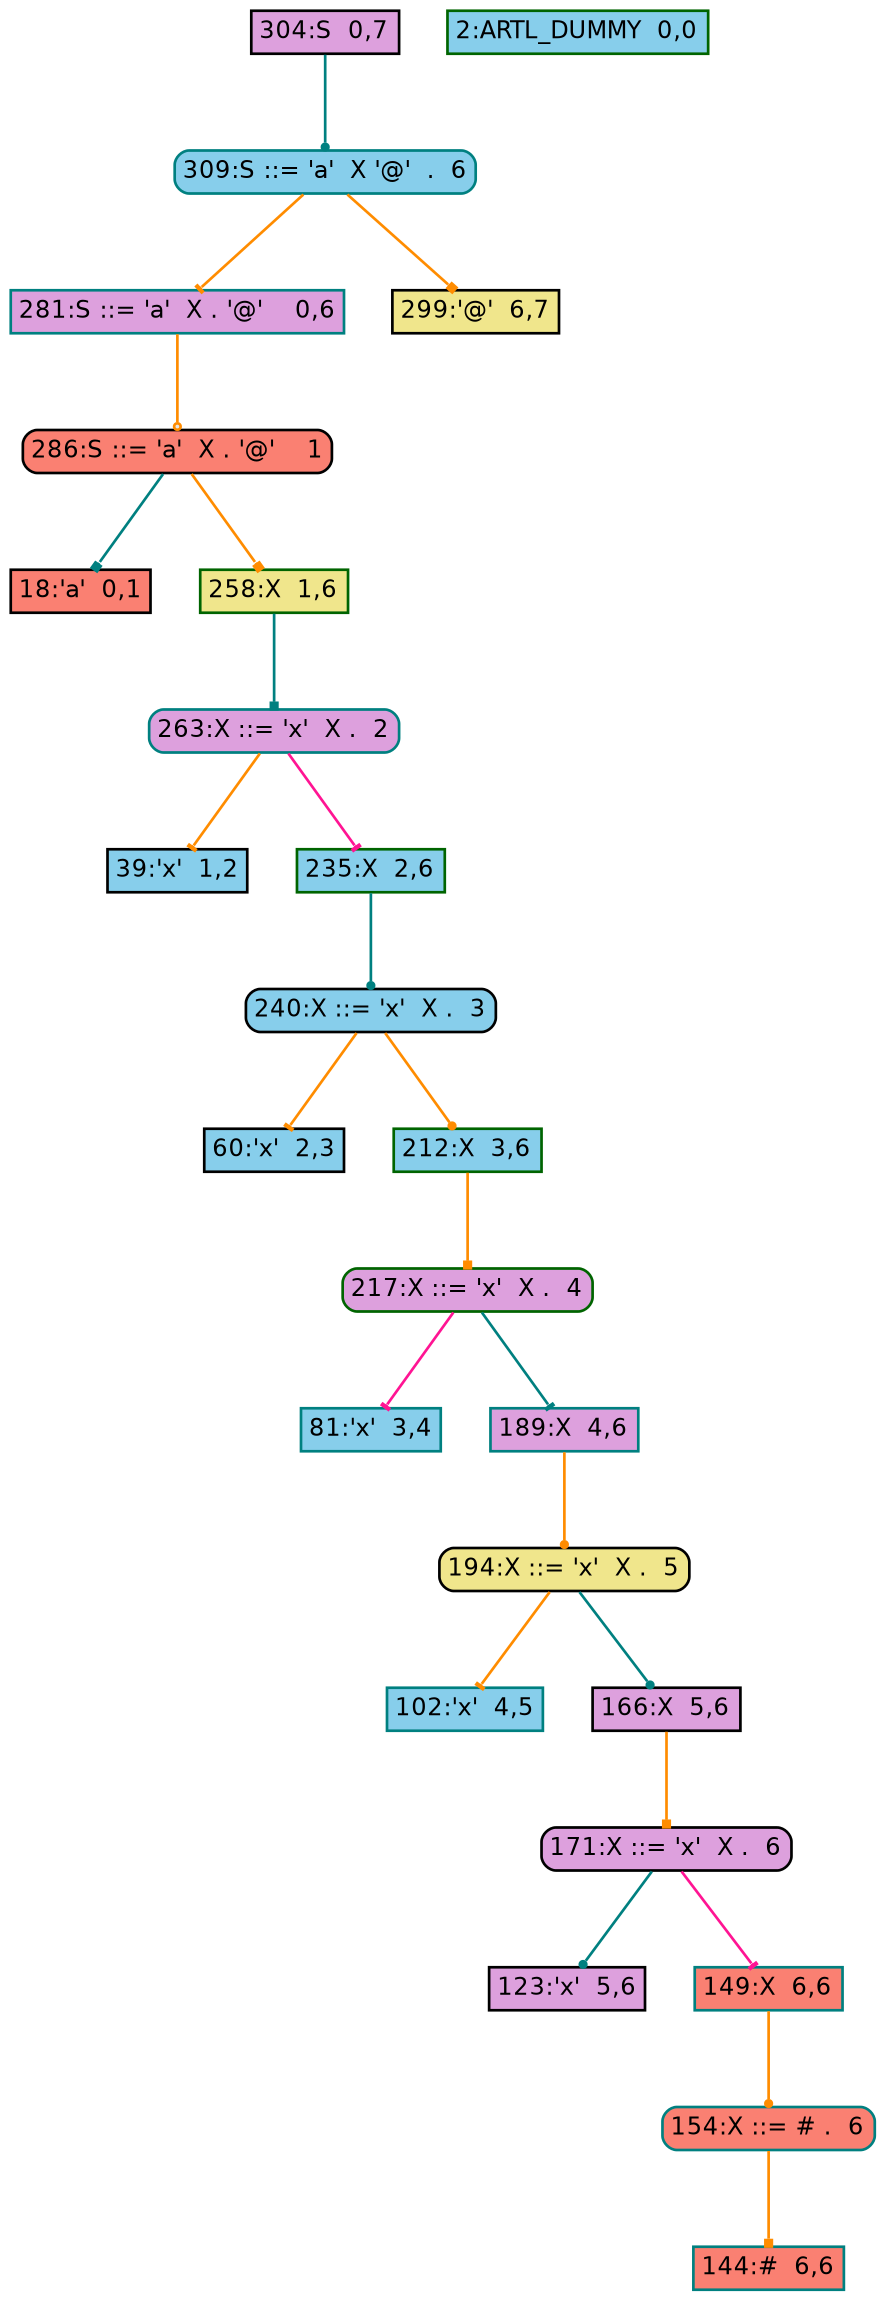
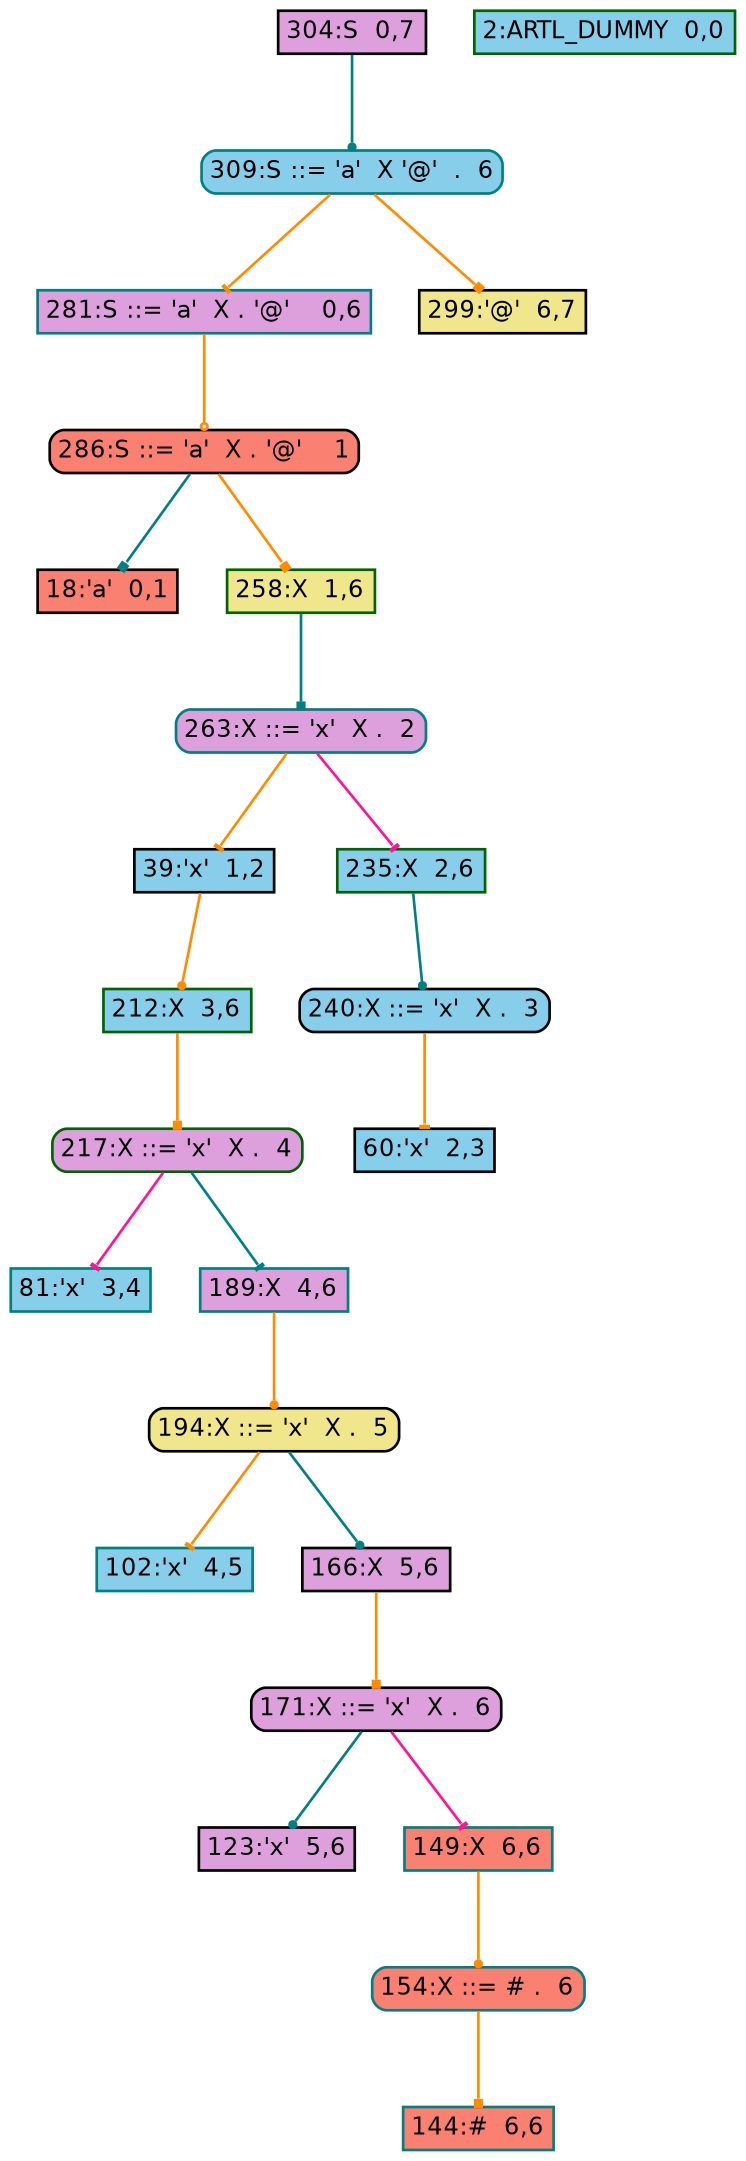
edge "240:X ::= 'x'  X .  3" -> "212:X  3,6": now "39:'x'  1,2" -> "212:X  3,6"
